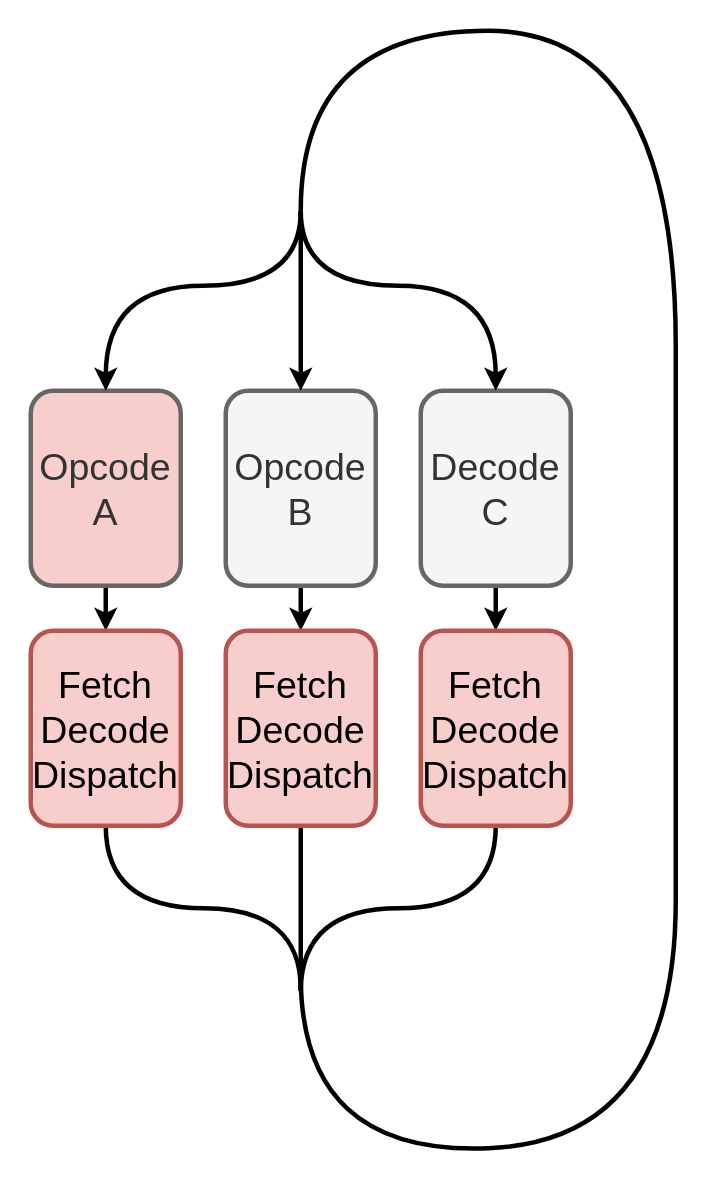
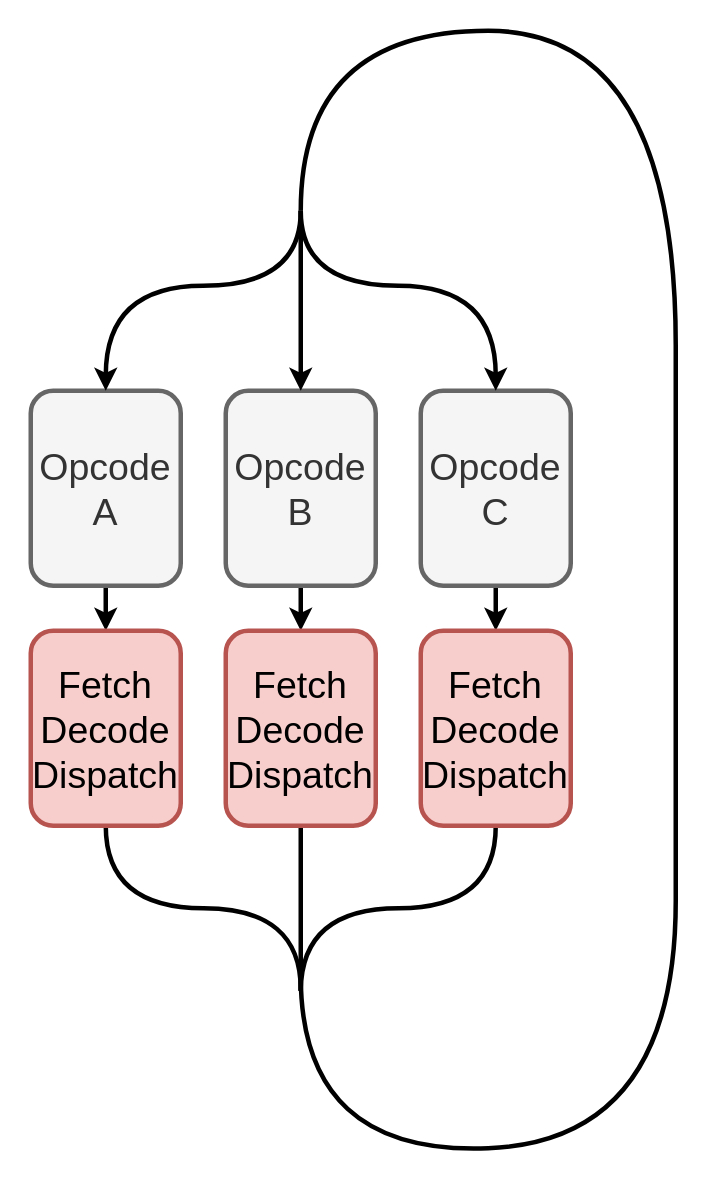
node "Opcode A": fillcolor #f8cecc -> #f5f5f5
node "Decode C": label "Decode C" -> "Opcode C"
